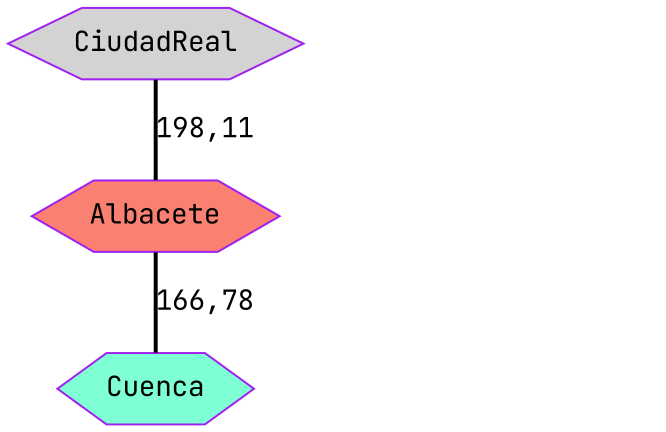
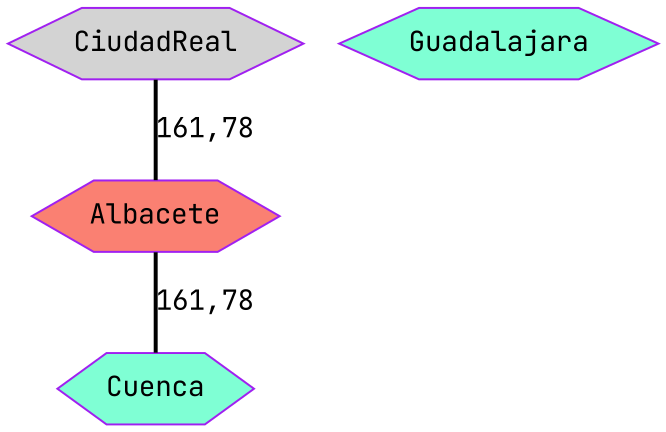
node "Guadalajara": added
edge "CiudadReal" -- "Albacete": label "198,11" -> "161,78"
edge "Albacete" -- "Cuenca": label "166,78" -> "161,78"
